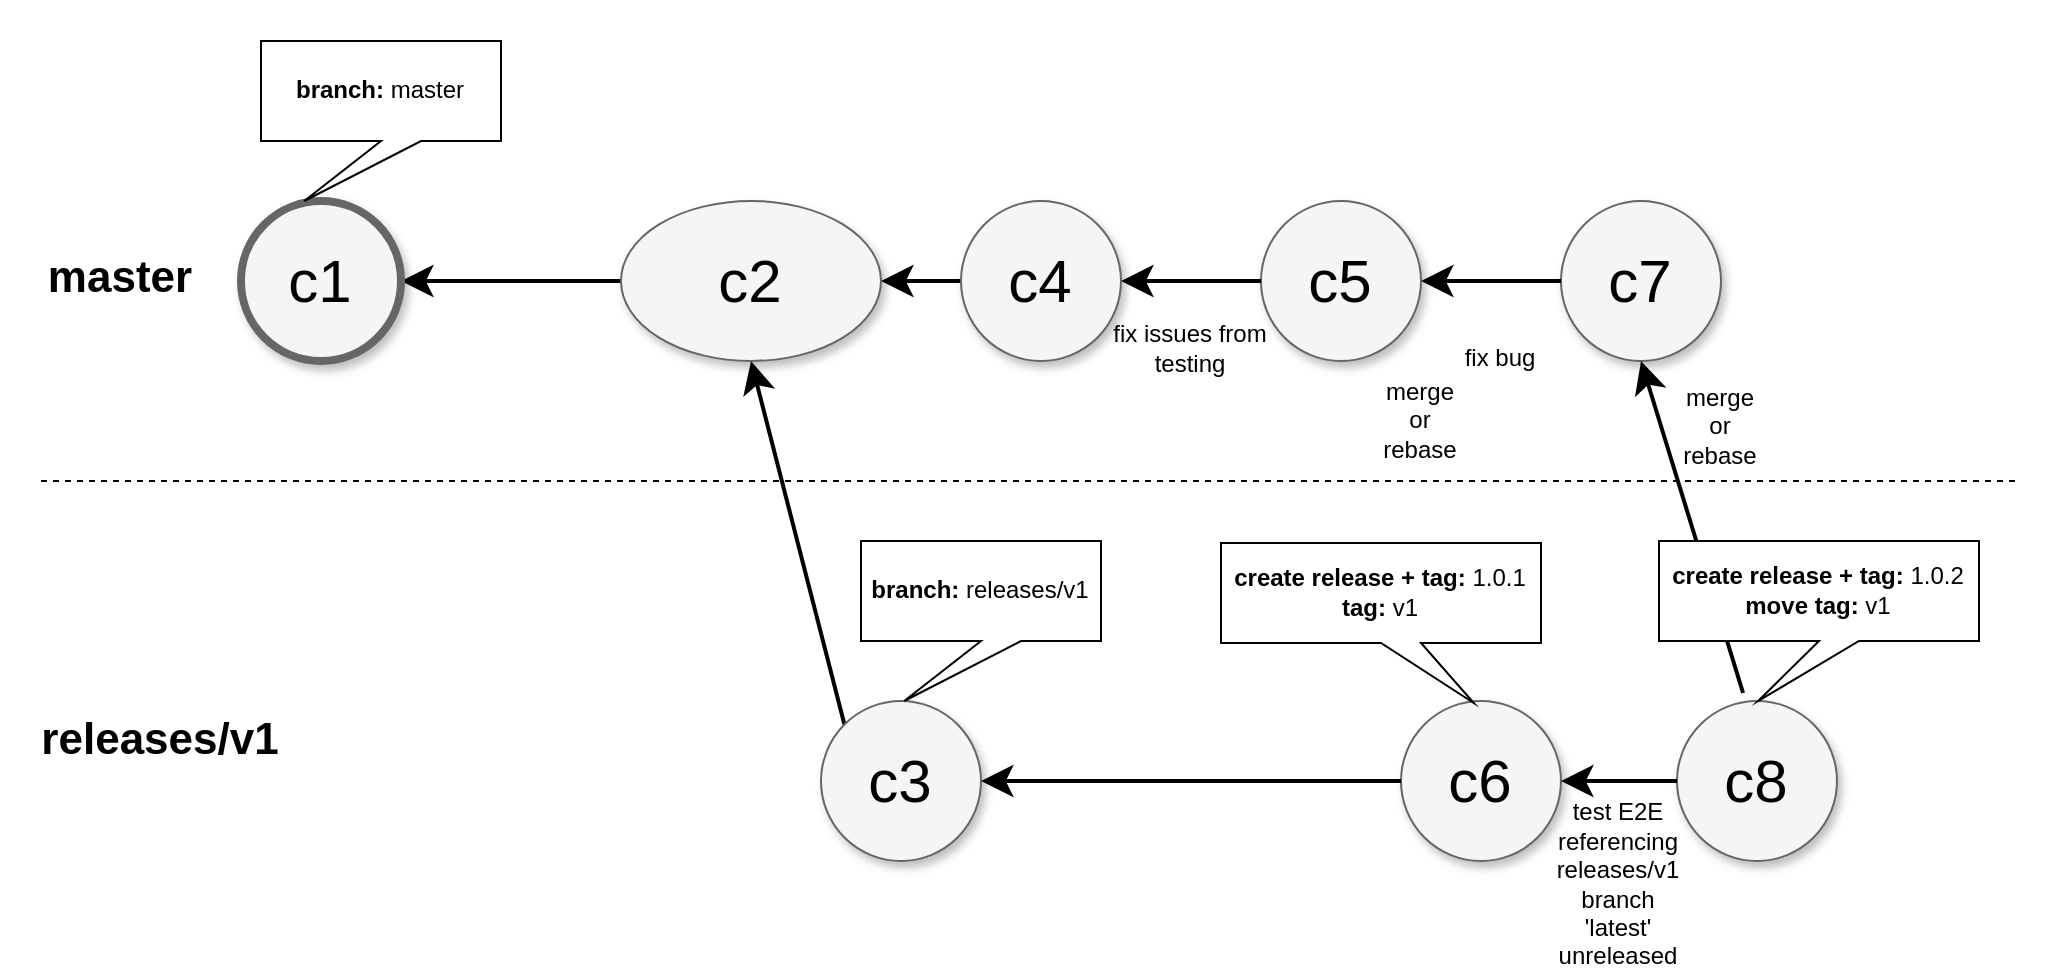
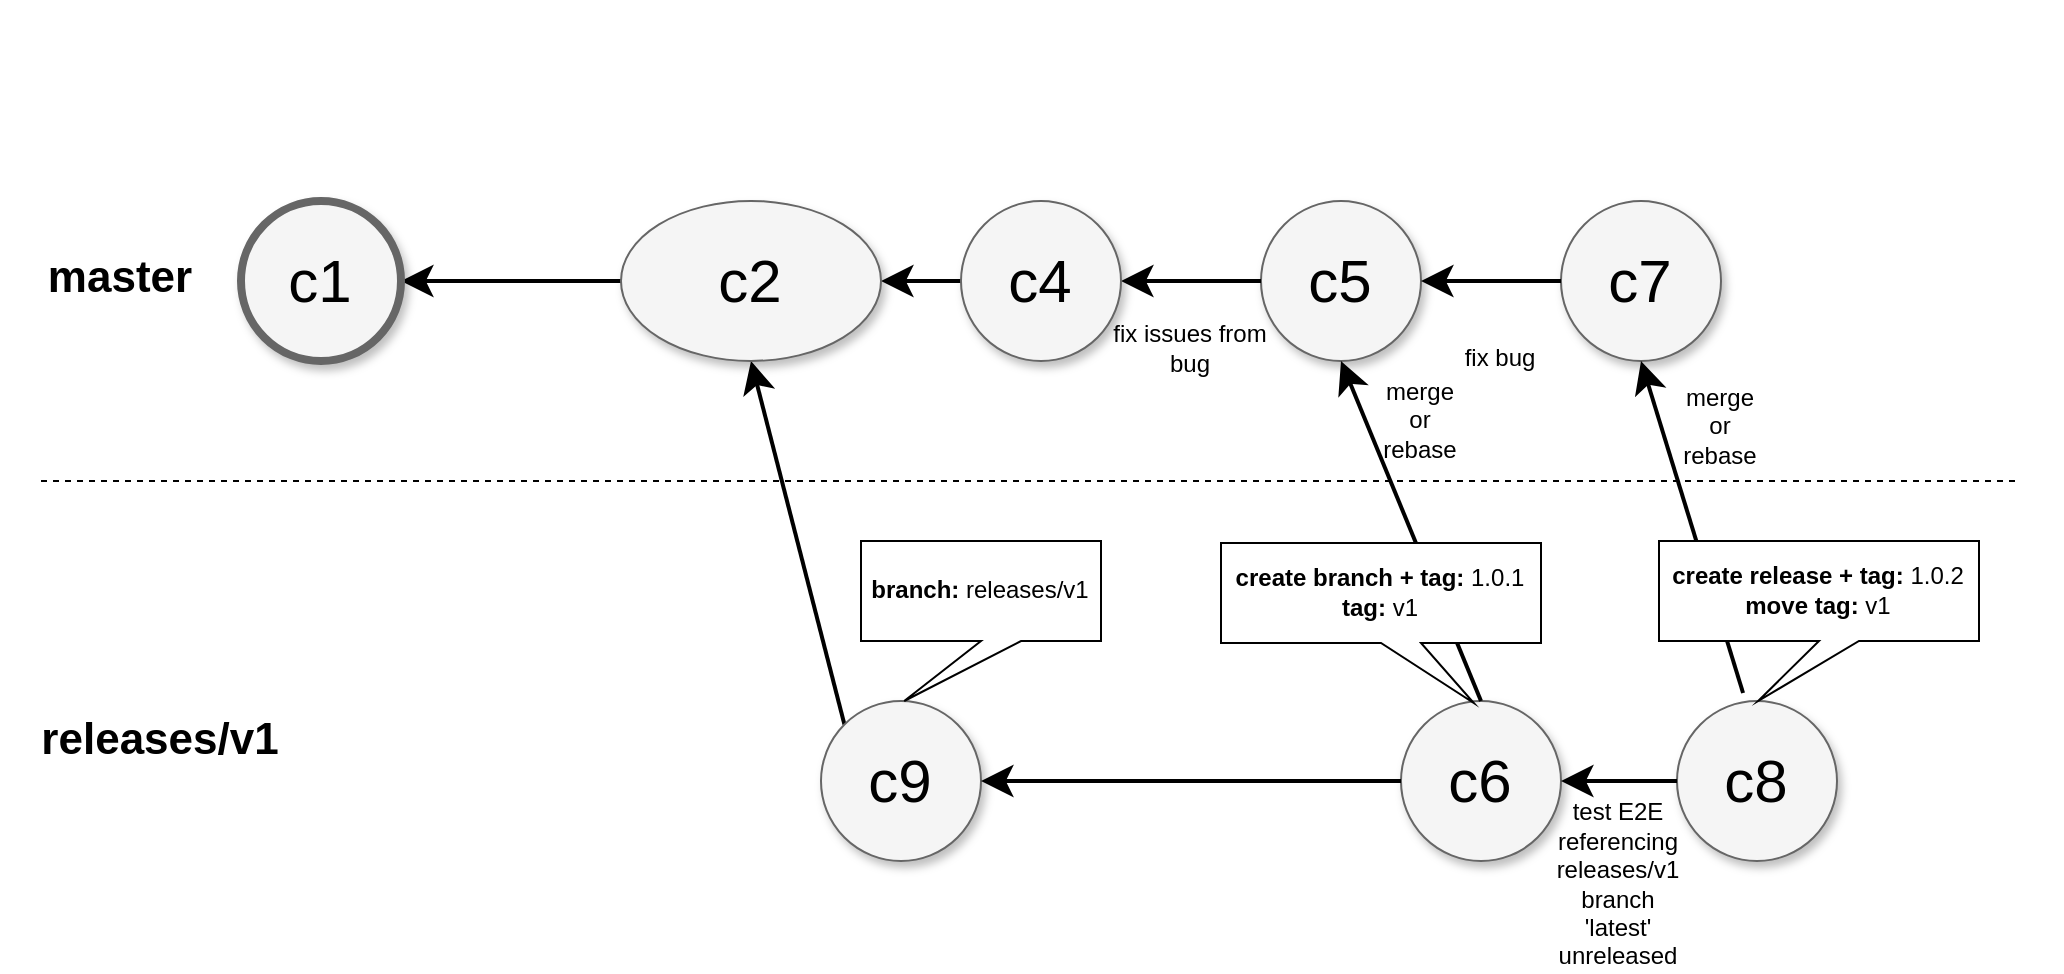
node "branch: master": removed
node "fix issues from testing": label "fix issues from testing" -> "fix issues from bug"
edge "c6" -> "c5": added
node "create release + tag: 1.0.1 tag: v1": label "create release + tag: 1.0.1 tag: v1" -> "create branch + tag: 1.0.1 tag: v1"
node "c3": label "c3" -> "c9"
